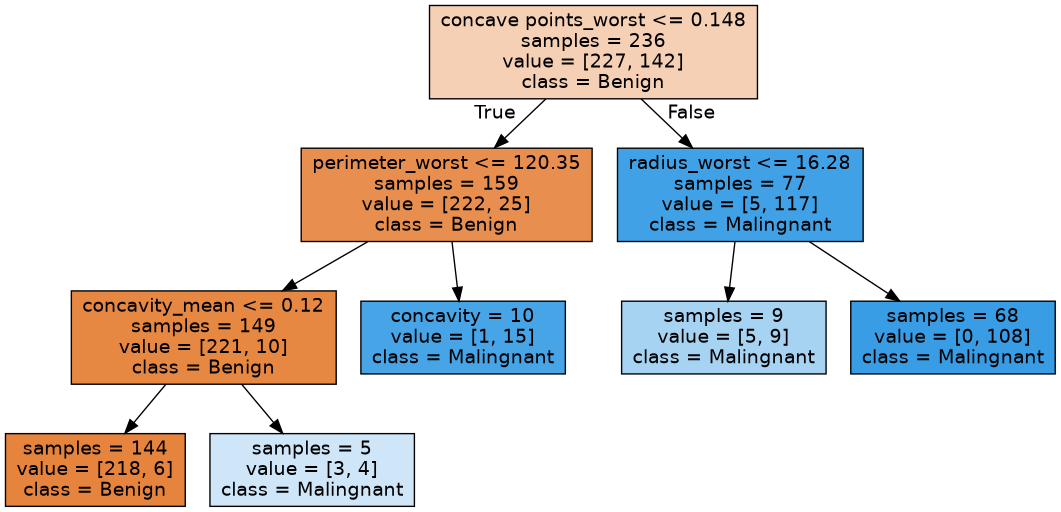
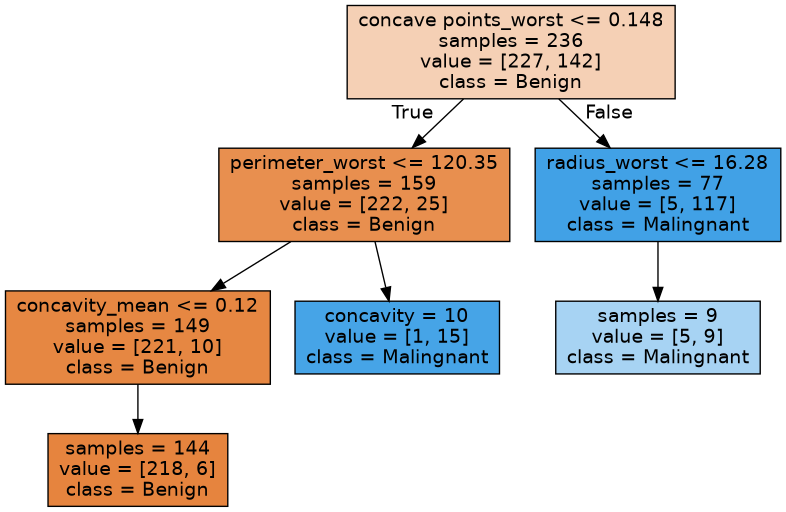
node "samples = 68 value = [0, 108] class = Malingnant": removed
node "samples = 5 value = [3, 4] class = Malingnant": removed
